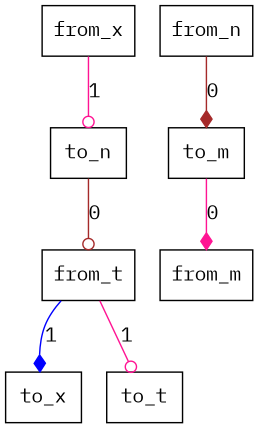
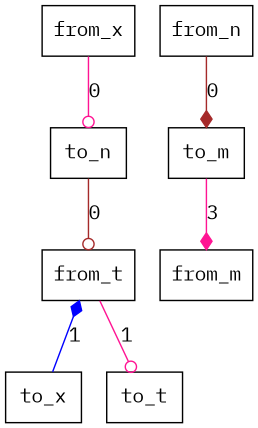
edge "from_x" -> "to_n": label "1" -> "0"
edge "to_m" -> "from_m": label "0" -> "3"
edge "from_t" -> "to_x": reversed
